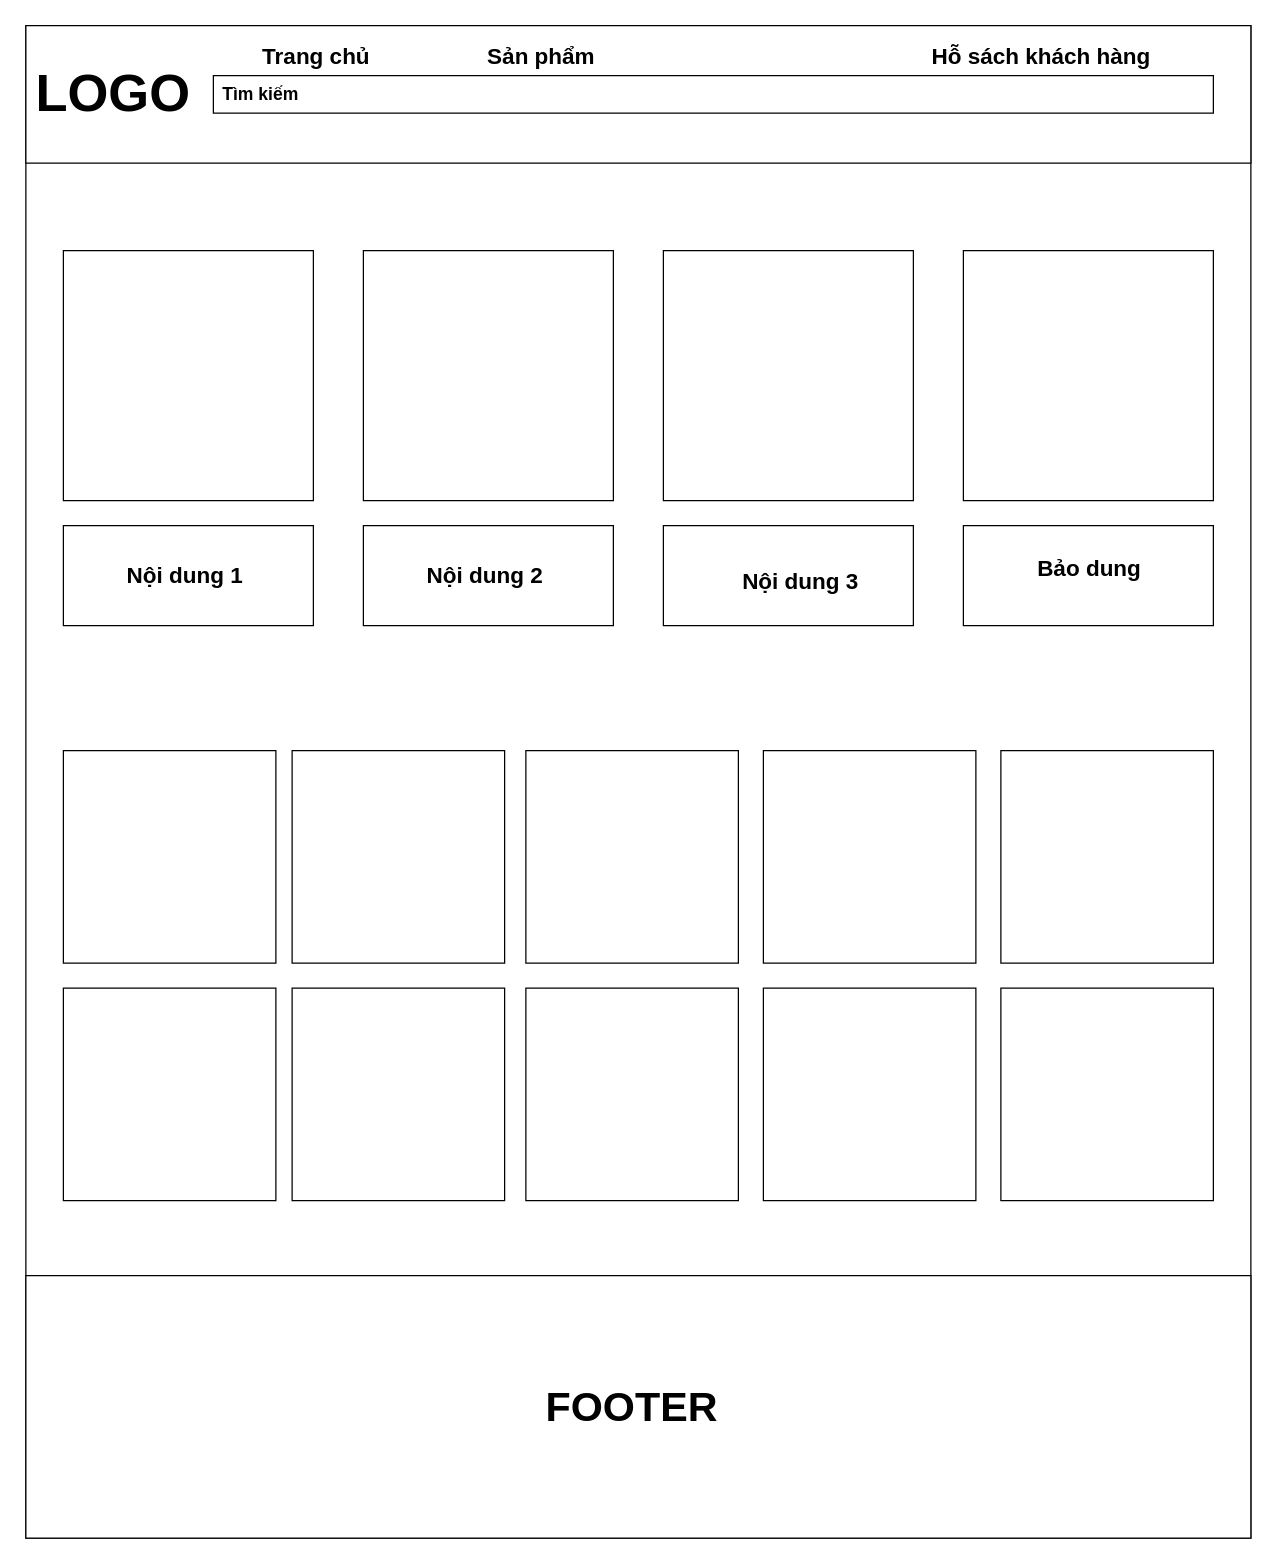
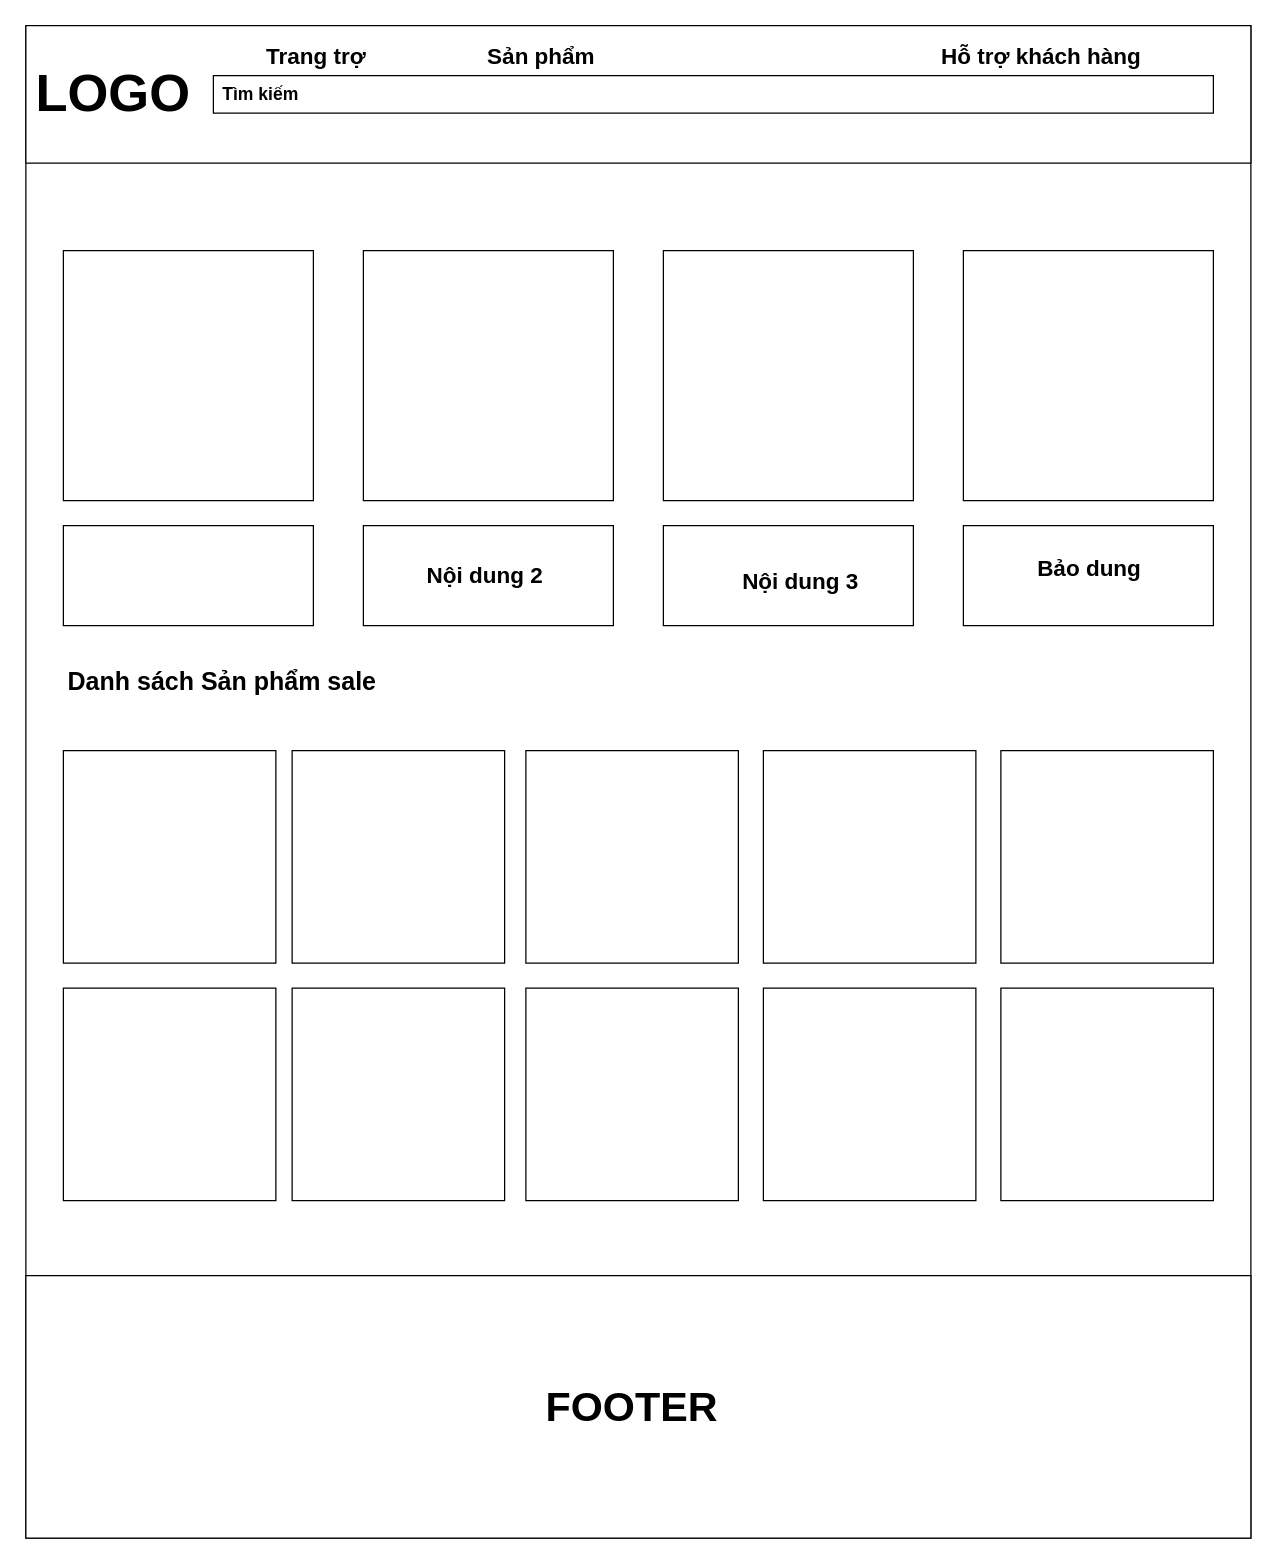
node "Trang chủ": label "Trang chủ" -> "Trang trợ"
node "Hỗ sách khách hàng": label "Hỗ sách khách hàng" -> "Hỗ trợ khách hàng"
node "Nội dung 1": removed
node "Danh sách Sản phẩm sale": added
